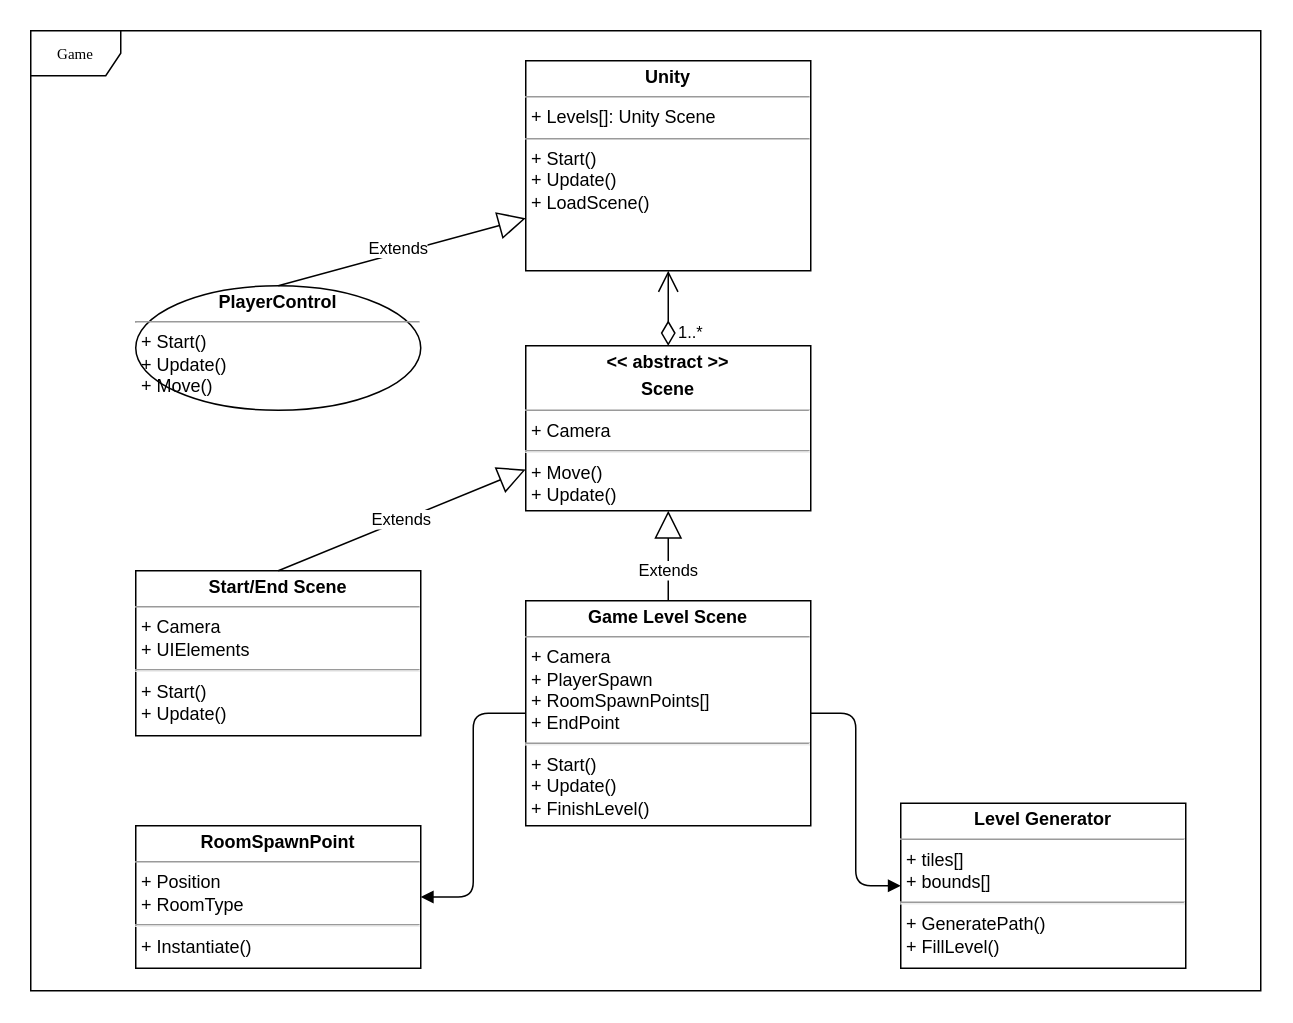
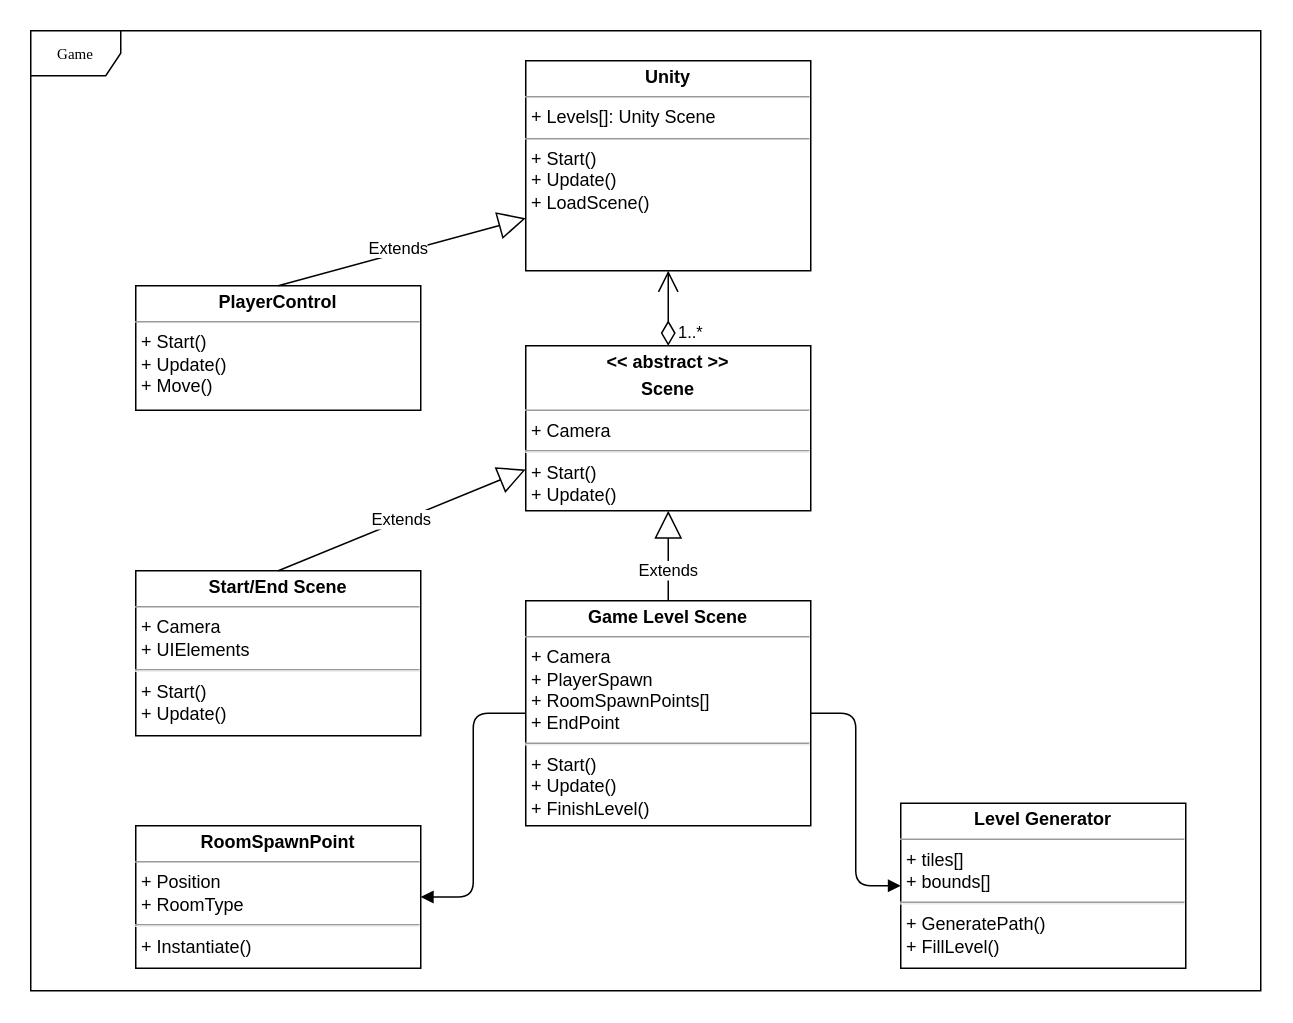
node "PlayerControl + Start() + Update() + Move()": shape ellipse -> rectangle
node "<< abstract >> Scene + Camera + Move() + Update()": label "<< abstract >> Scene + Camera + Move() + Update()" -> "<< abstract >> Scene + Camera + Start() + Update()"
